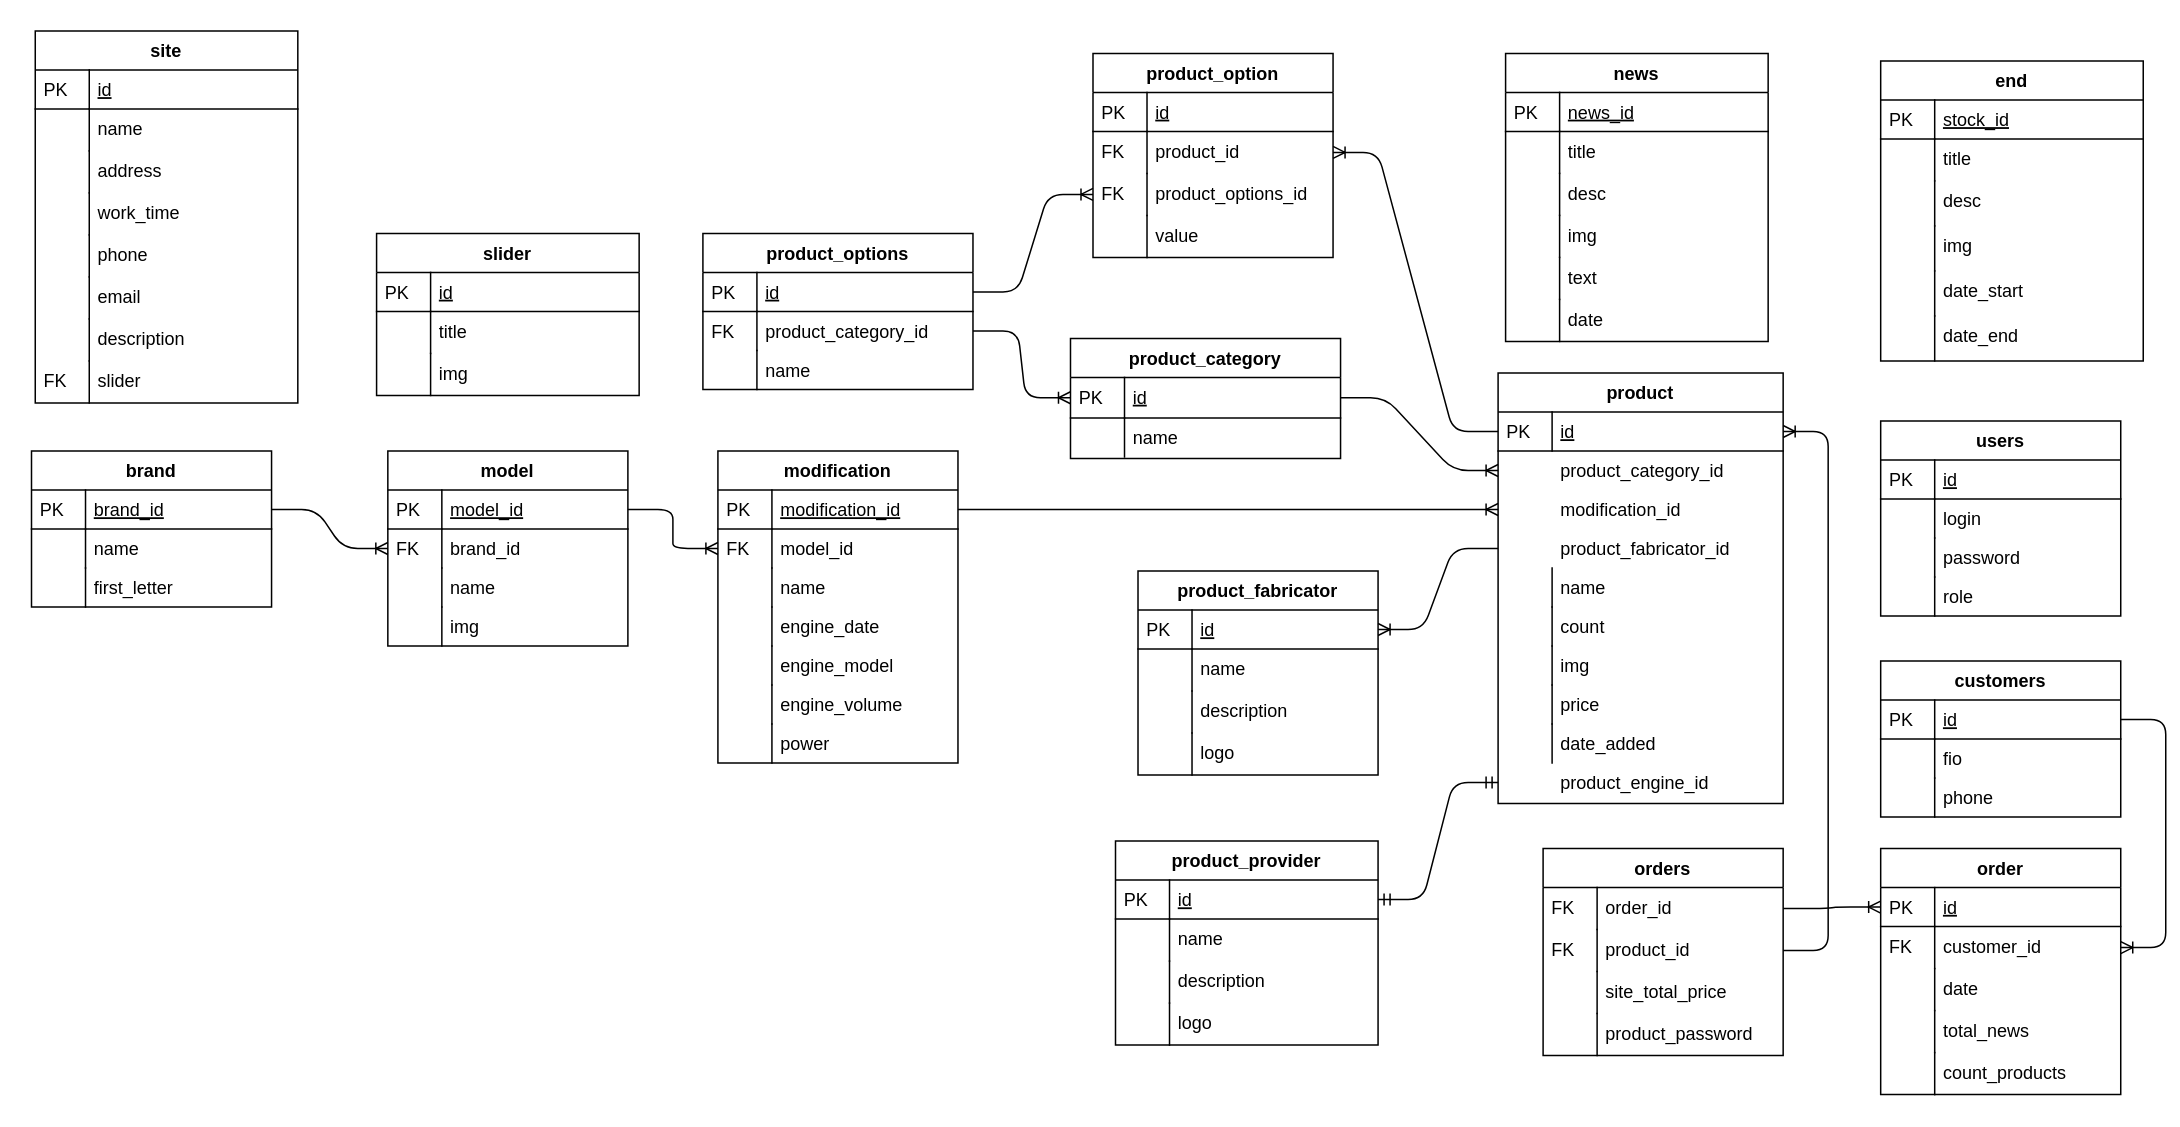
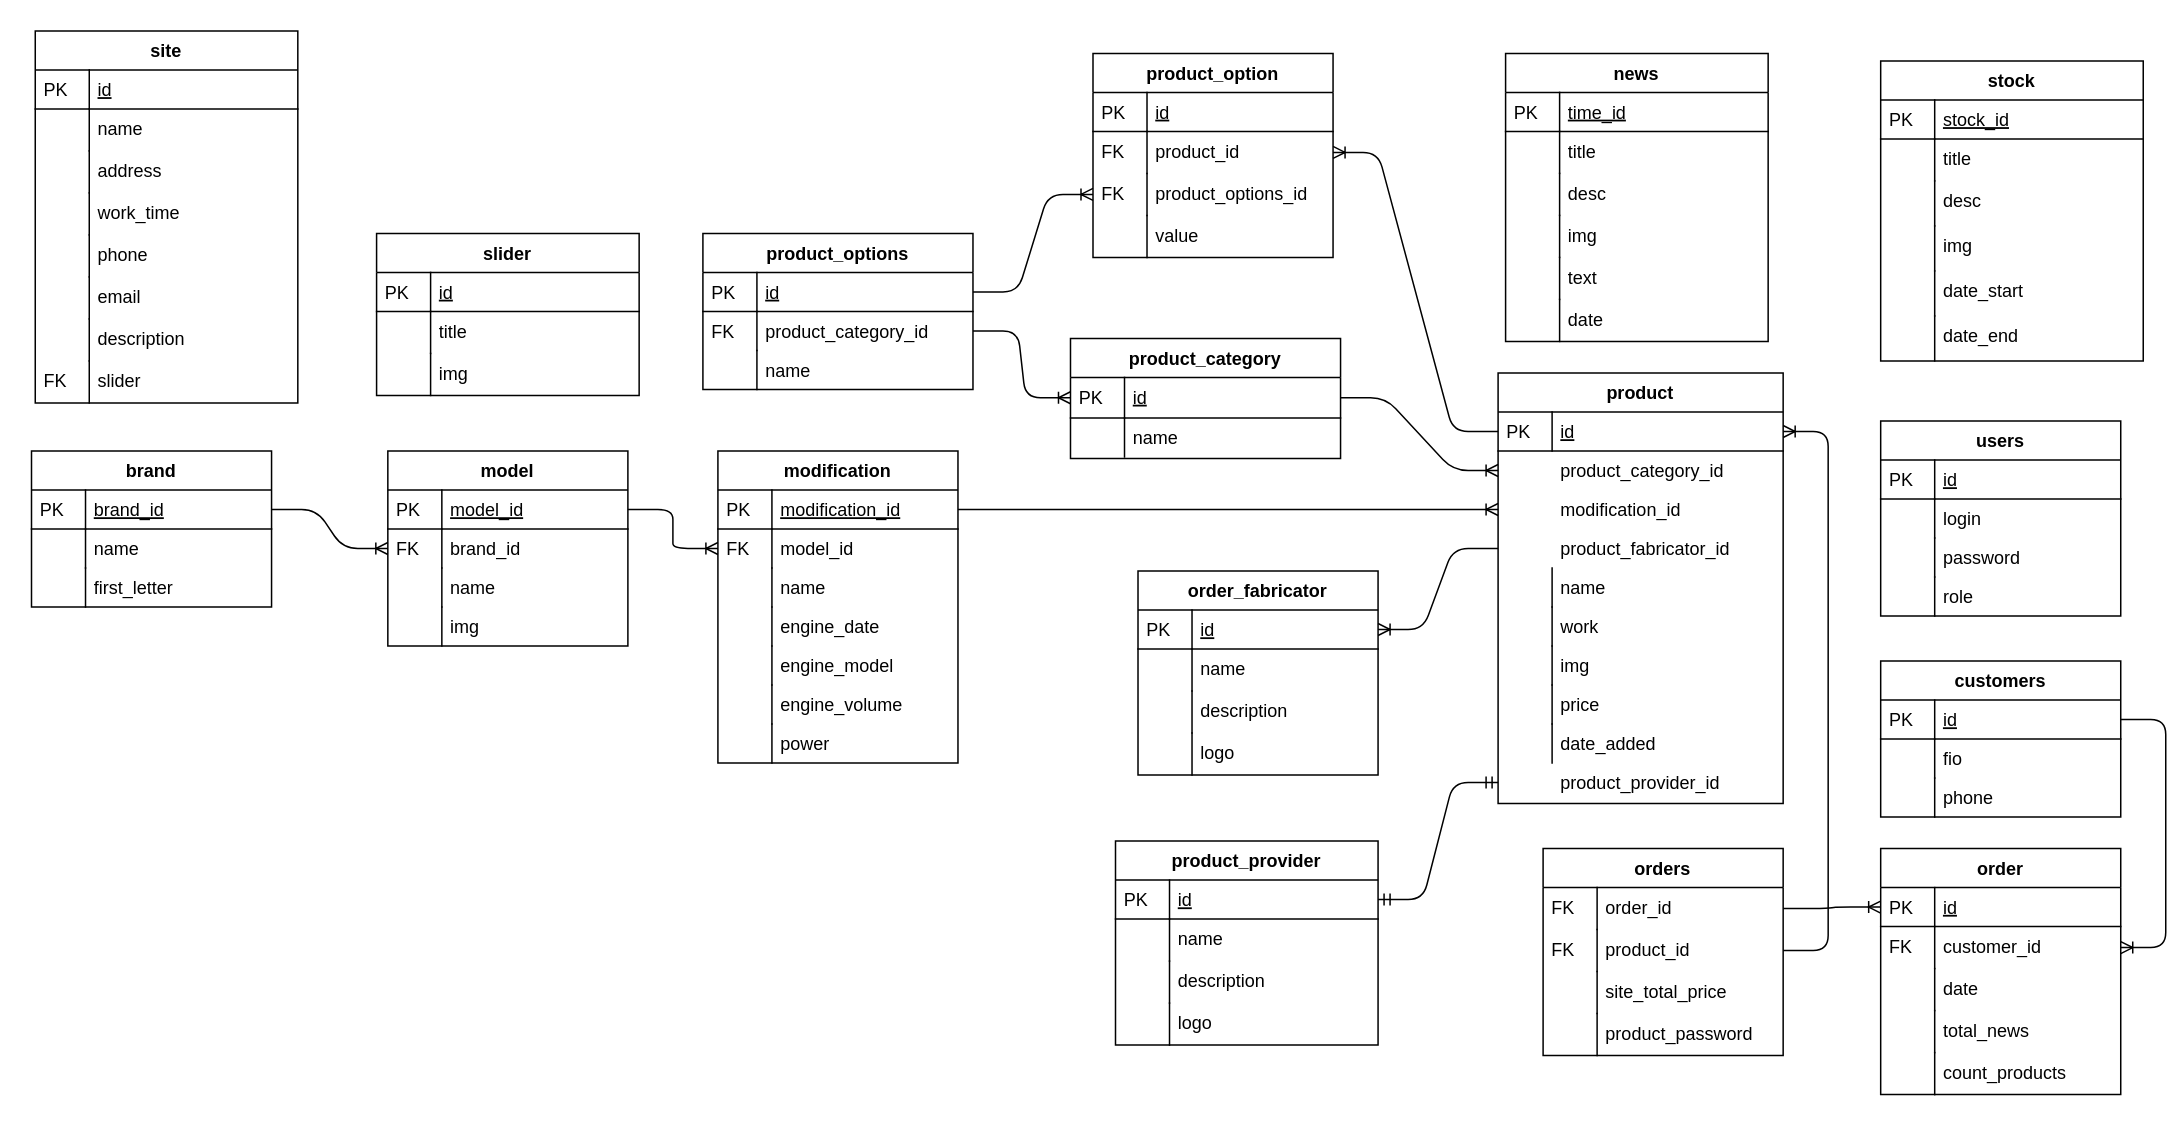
node "end": label "end" -> "stock"
node "news_id": label "news_id" -> "time_id"
node "product_fabricator": label "product_fabricator" -> "order_fabricator"
node "count": label "count" -> "work"
node "product_engine_id": label "product_engine_id" -> "product_provider_id"
